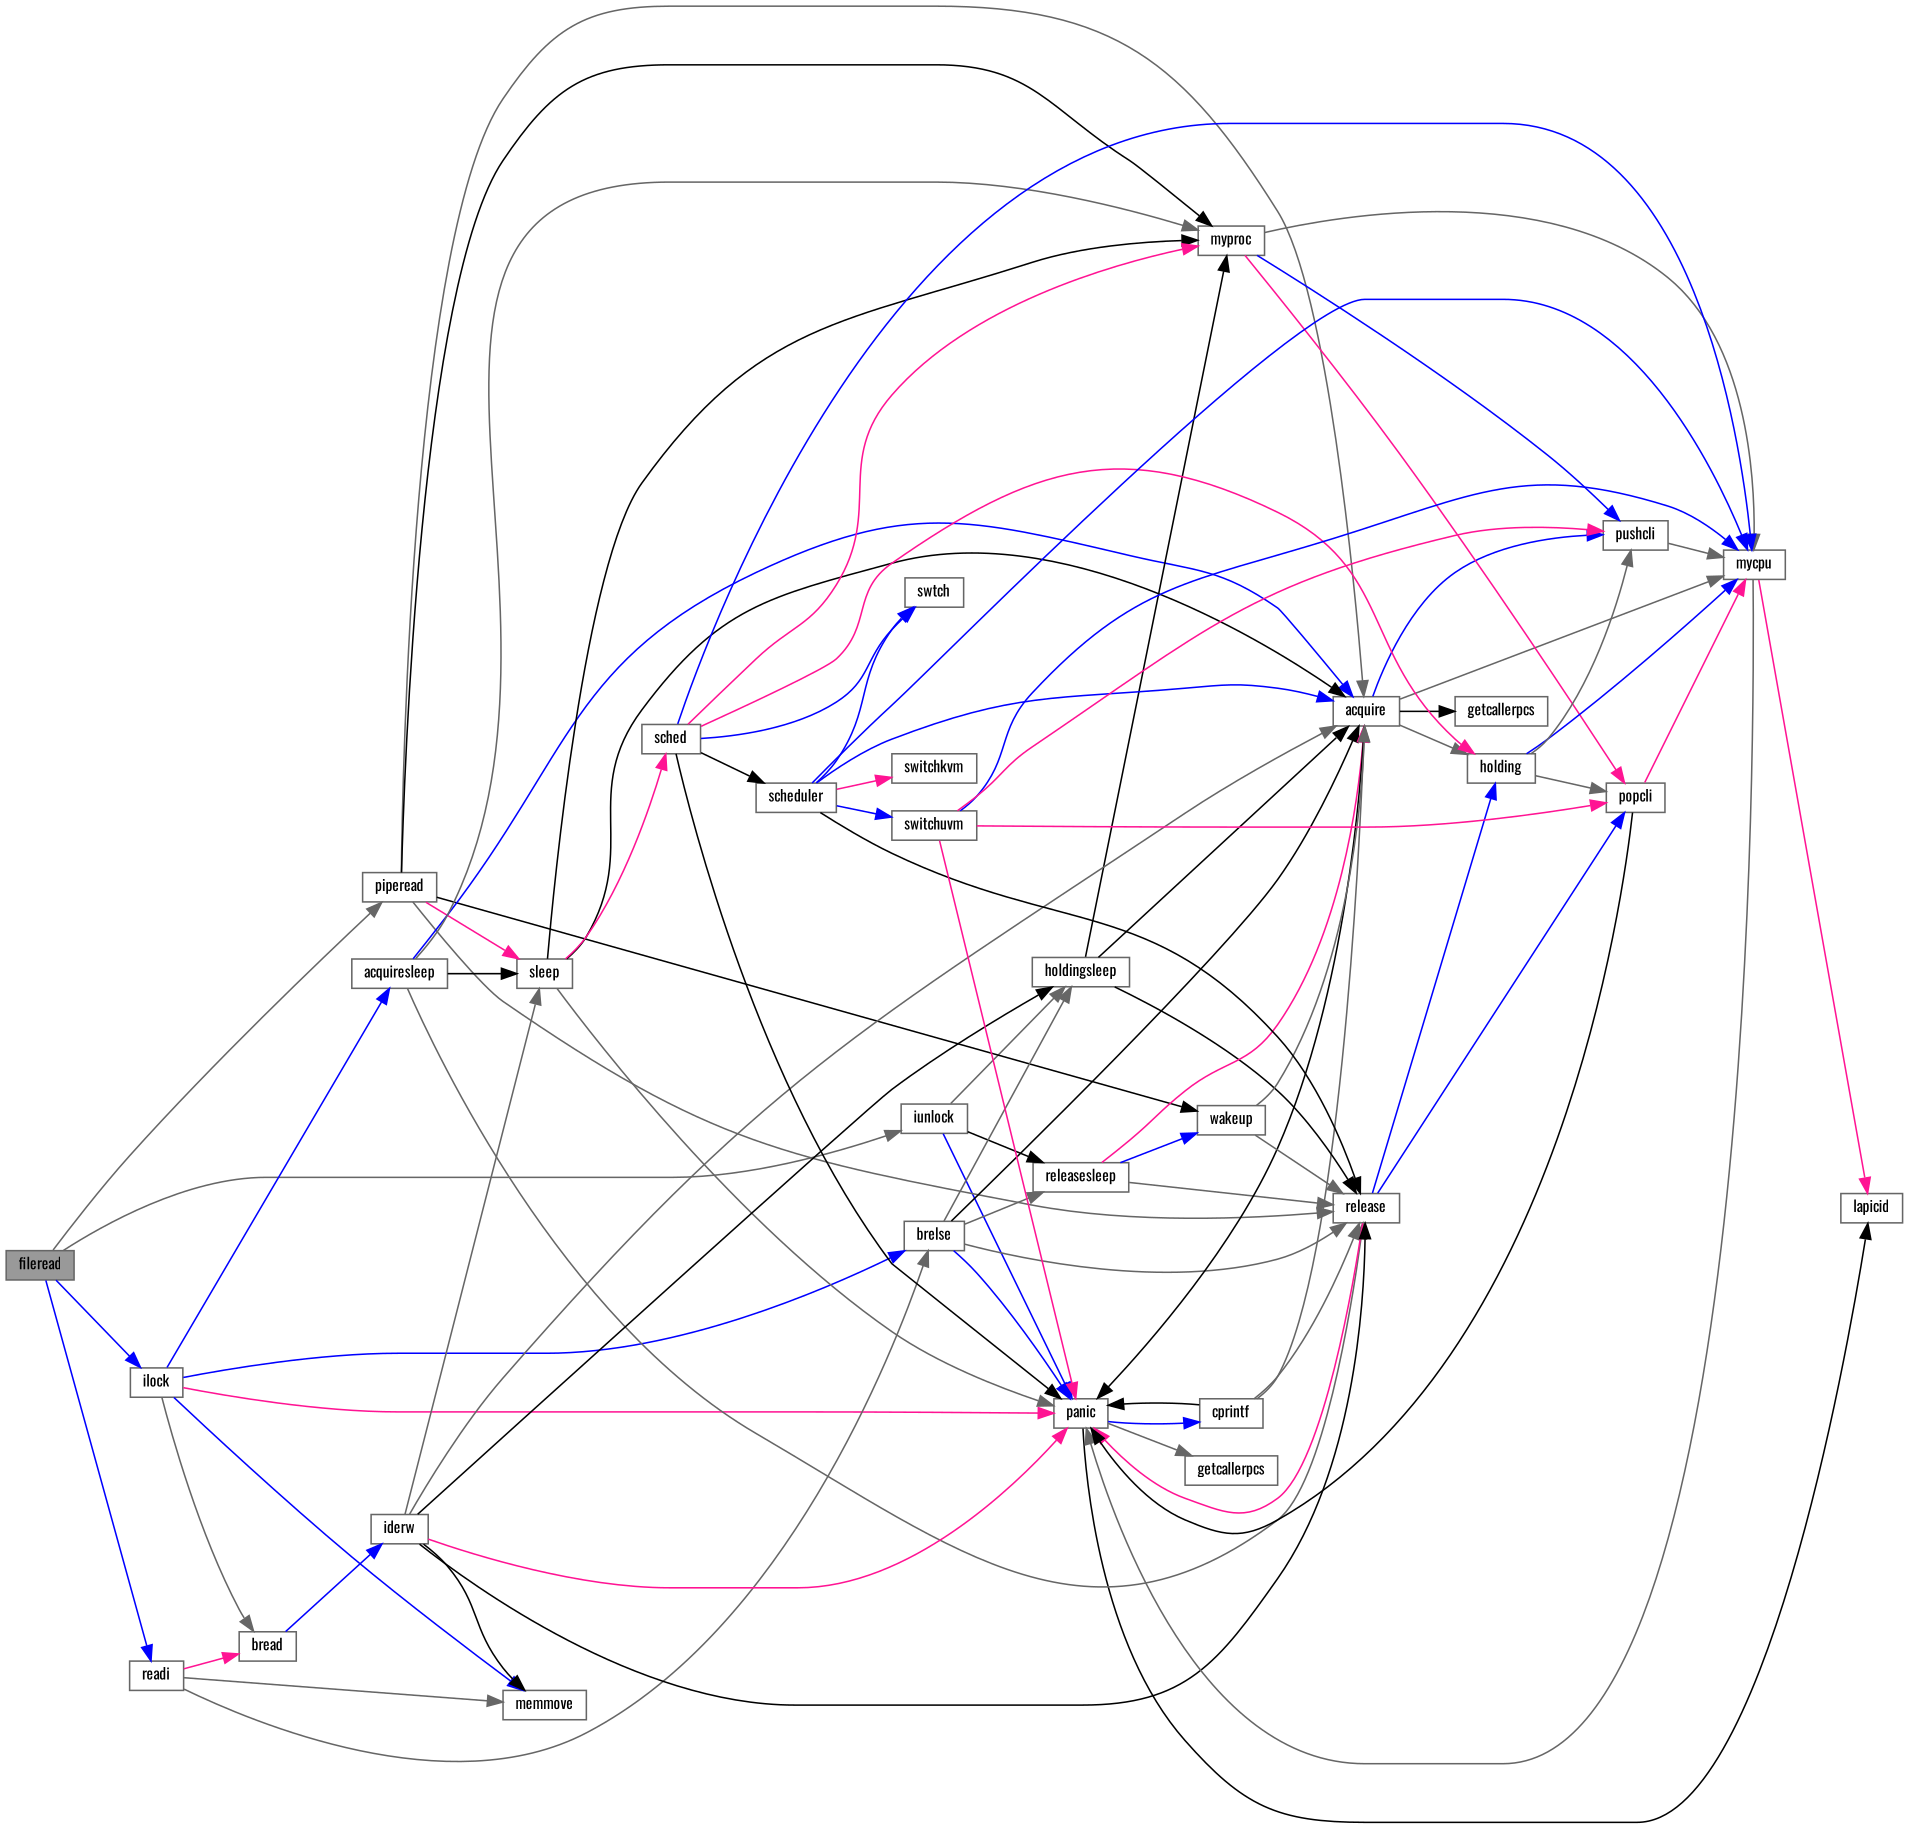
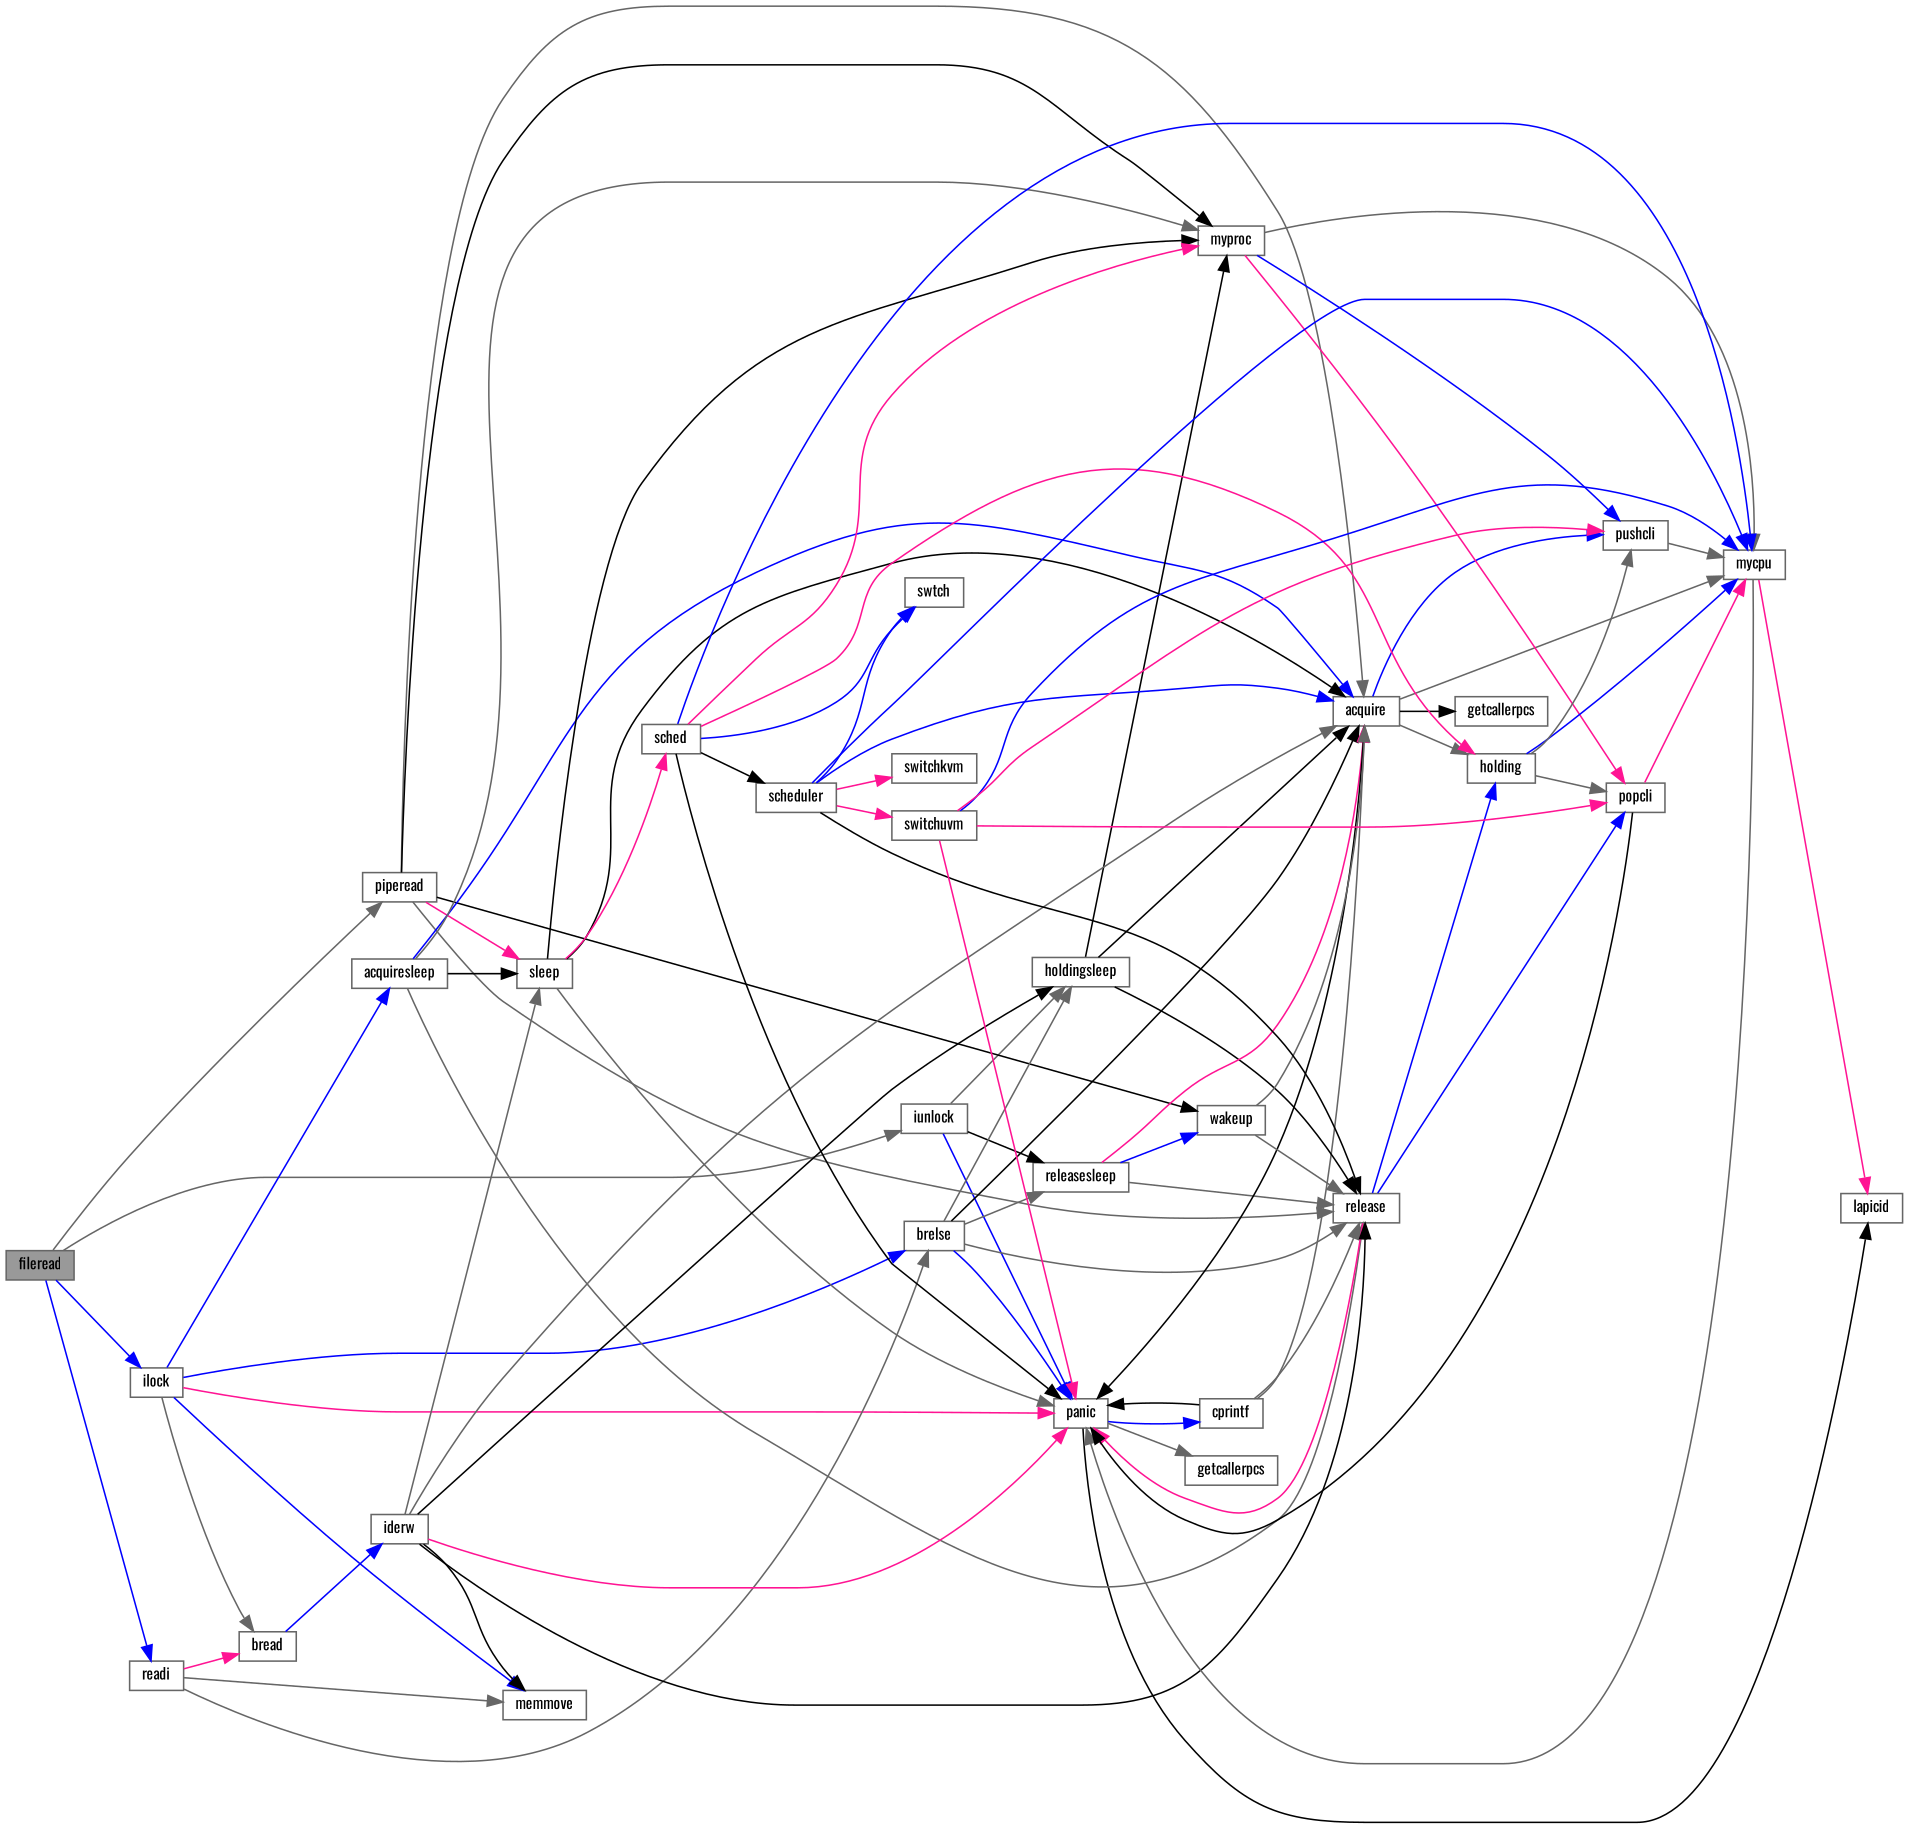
edge "scheduler" -> "switchuvm": color blue -> deeppink
